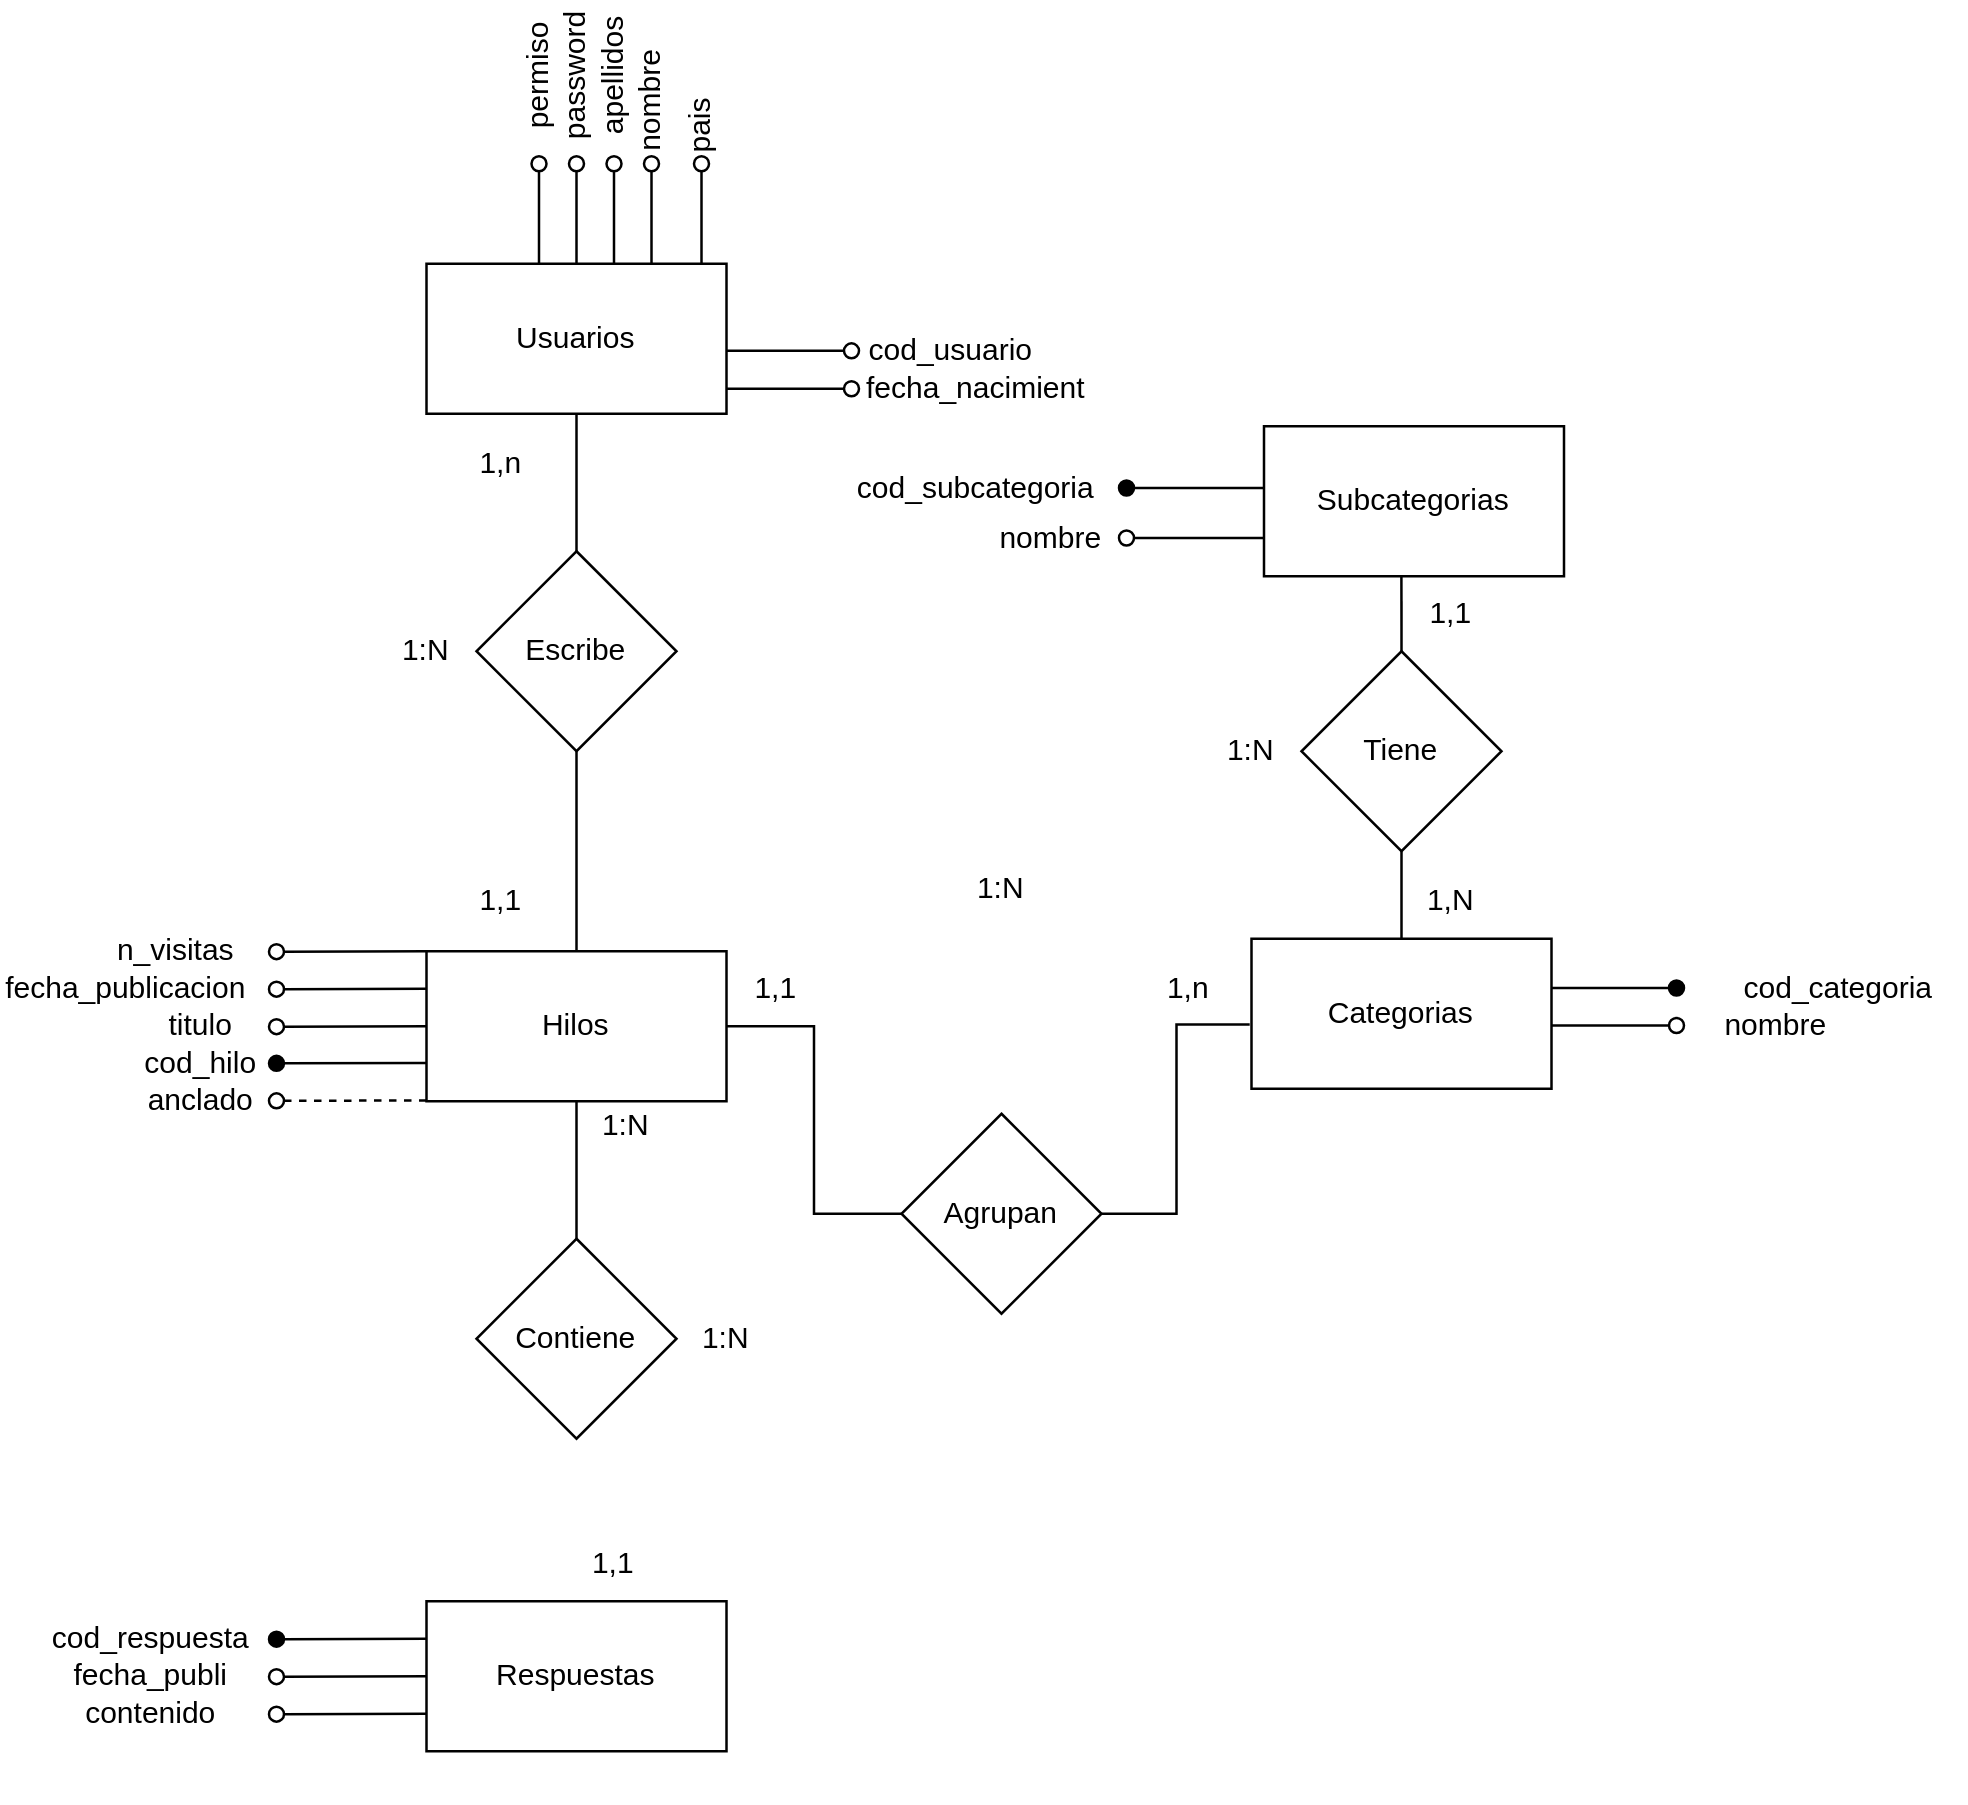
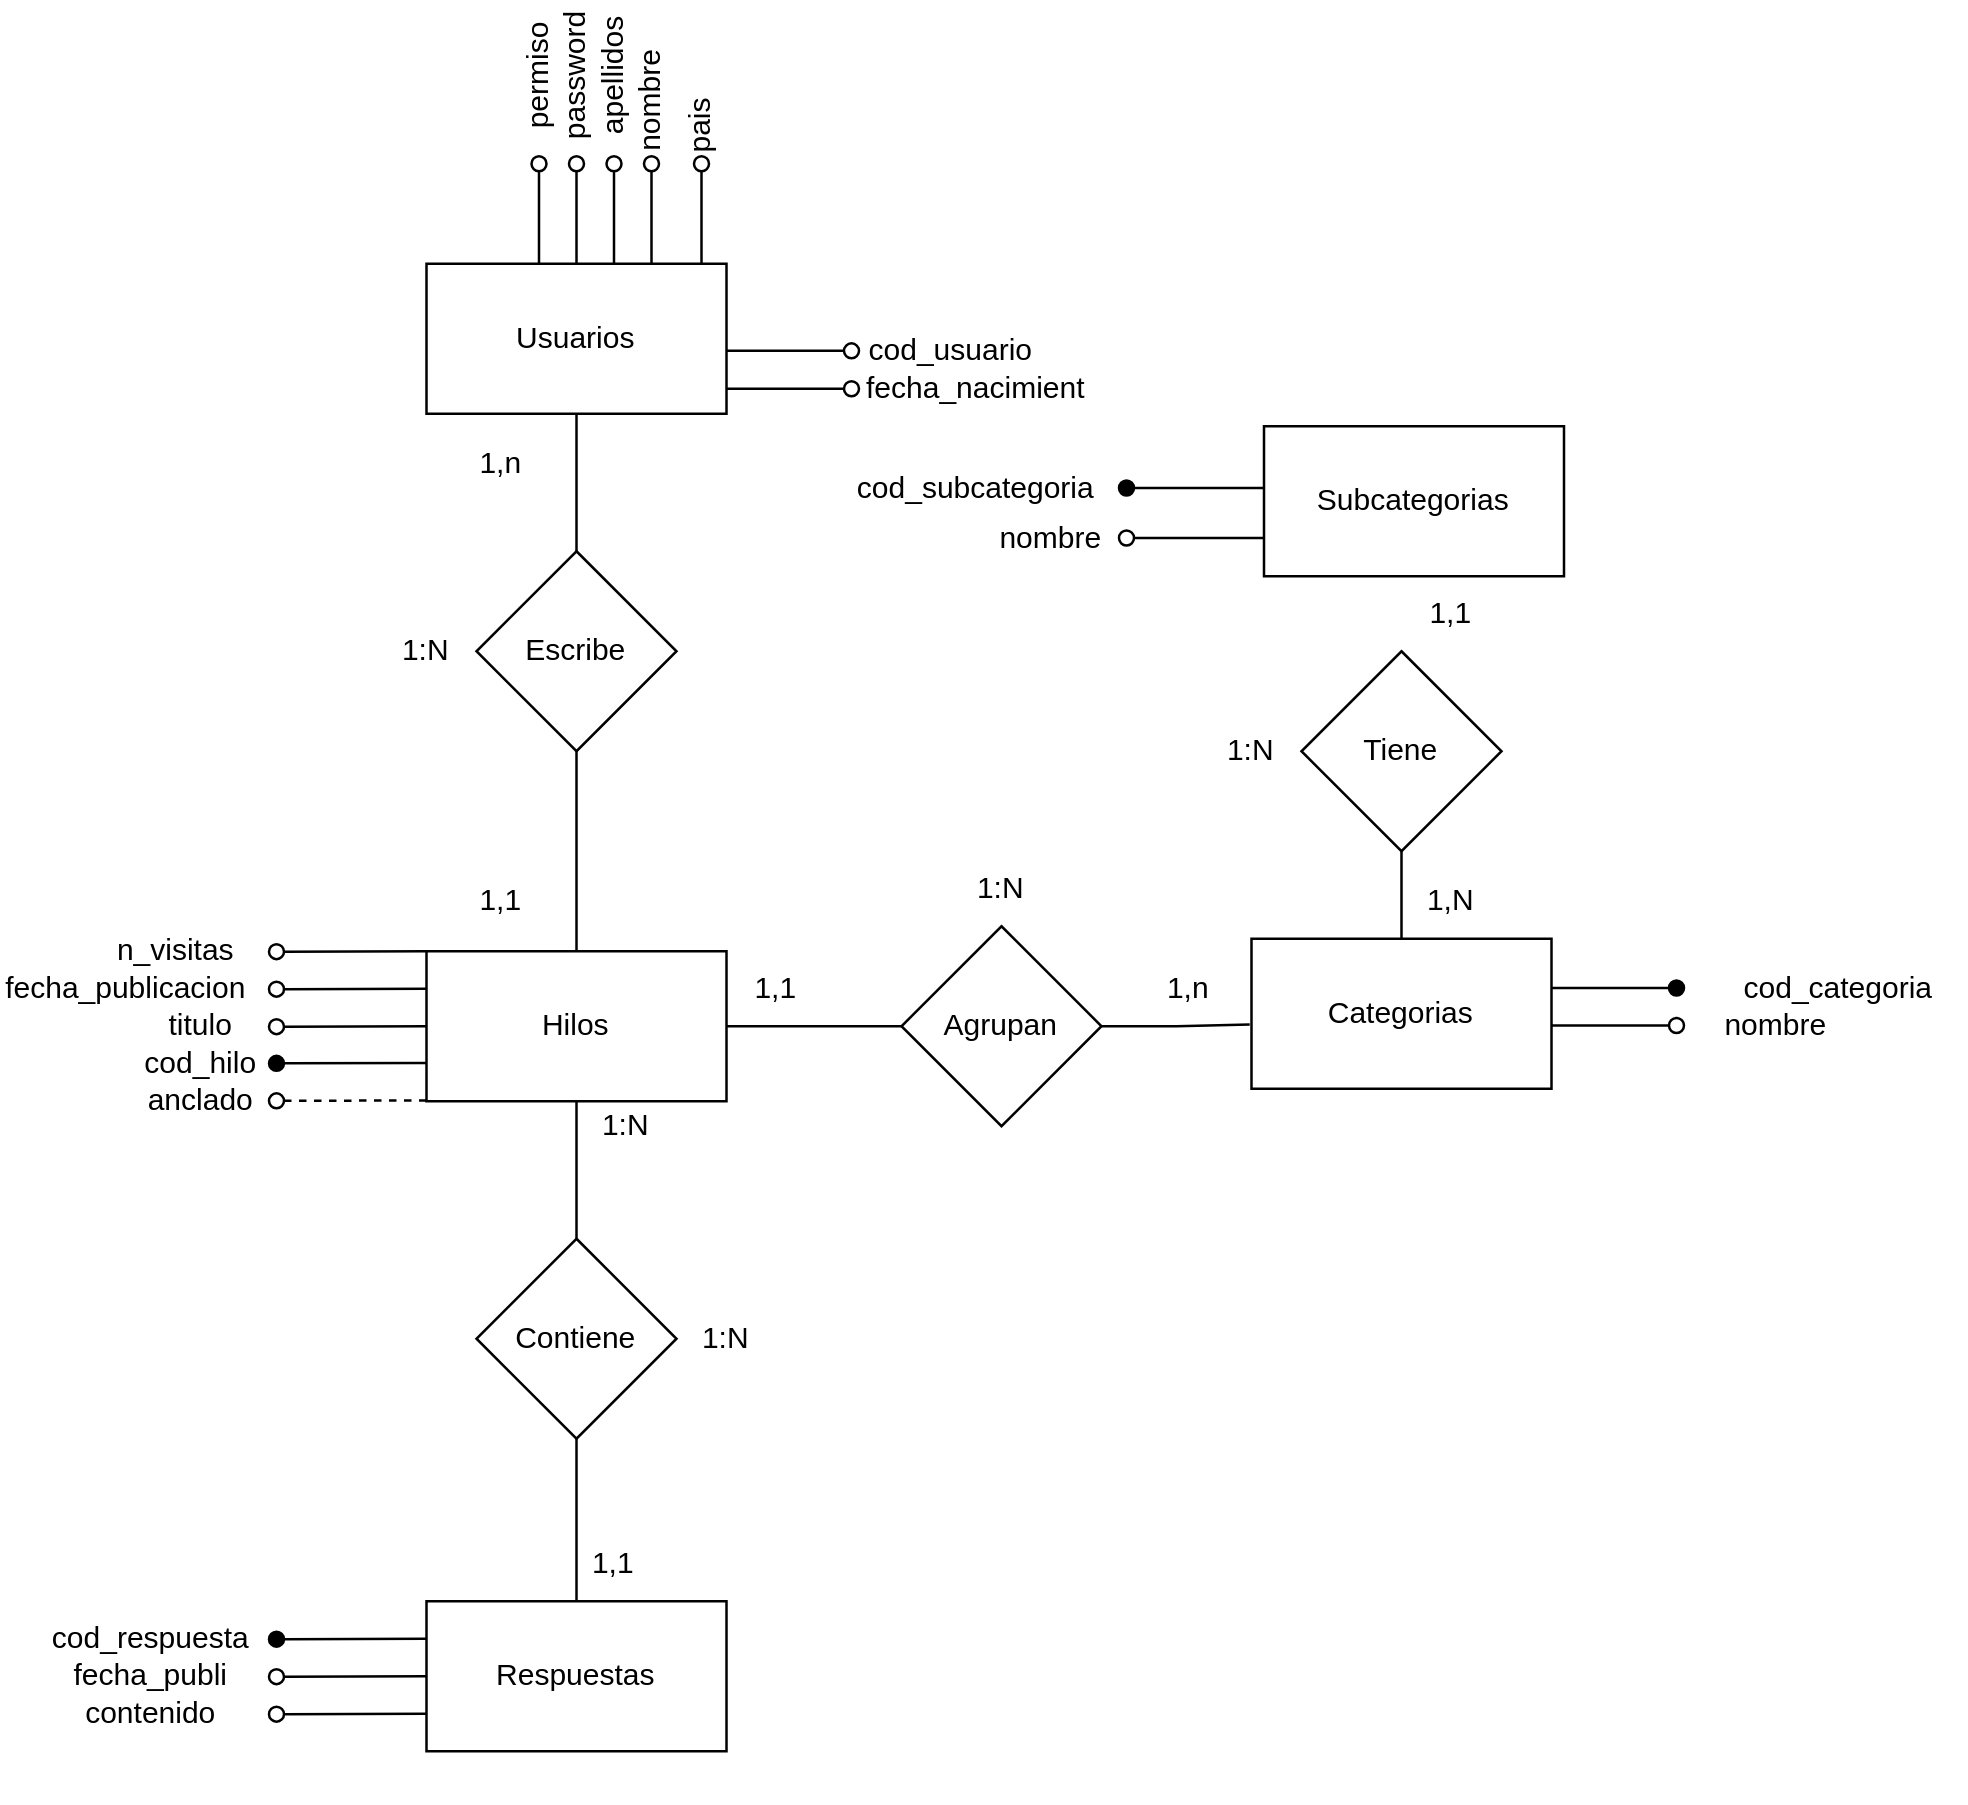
edge "Subcategorias" -- "Tiene": removed
node "Agrupan": moved (1001, 1214) -> (1001, 1026)
edge "Contiene" -- "Respuestas": added
